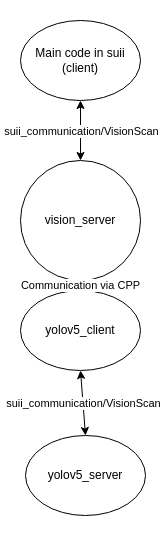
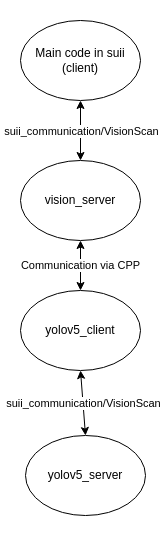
node "vision_server": size 120x120 -> 120x80
